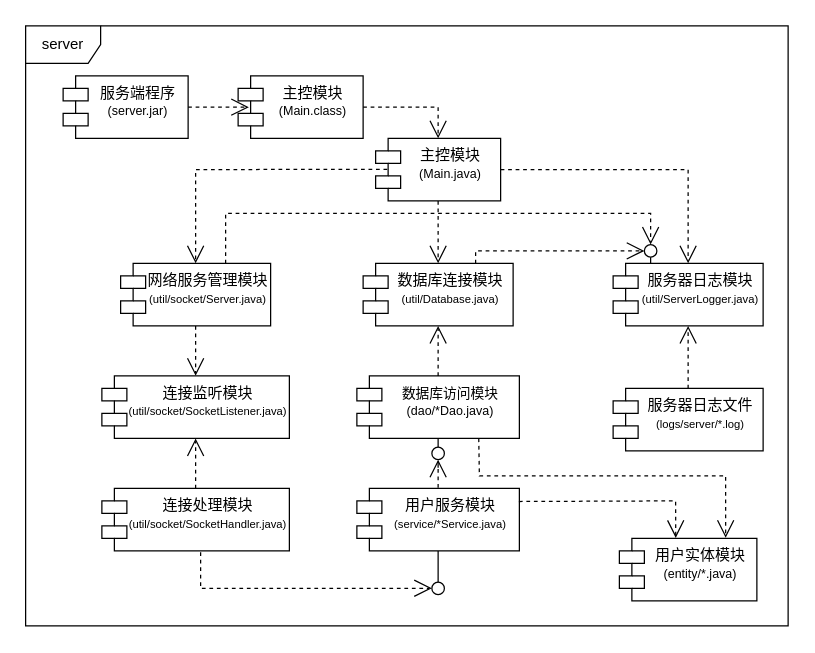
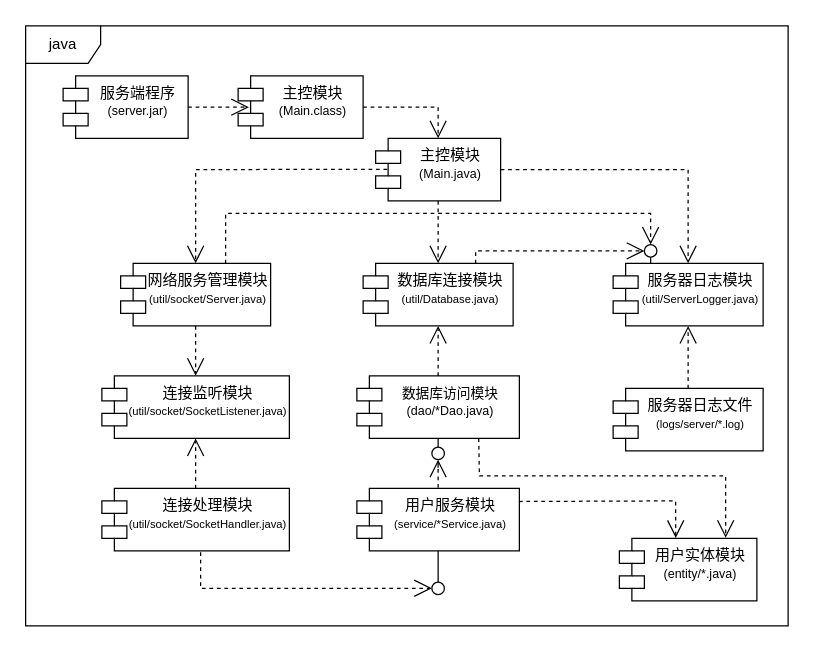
node "server": label "server" -> "java"
